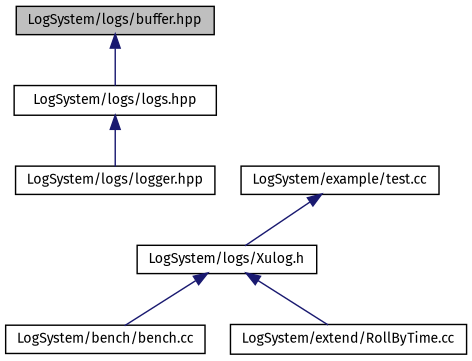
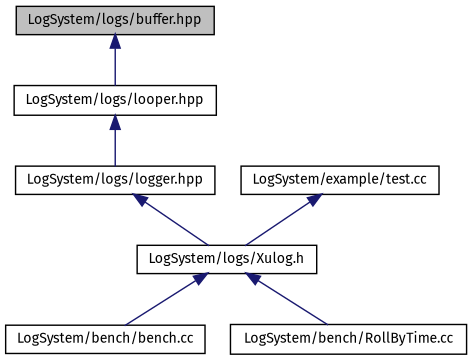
node "LogSystem/logs/logs.hpp": label "LogSystem/logs/logs.hpp" -> "LogSystem/logs/looper.hpp"
edge "LogSystem/logs/Xulog.h" -> "LogSystem/logs/logger.hpp": added
node "LogSystem/extend/RollByTime.cc": label "LogSystem/extend/RollByTime.cc" -> "LogSystem/bench/RollByTime.cc"
